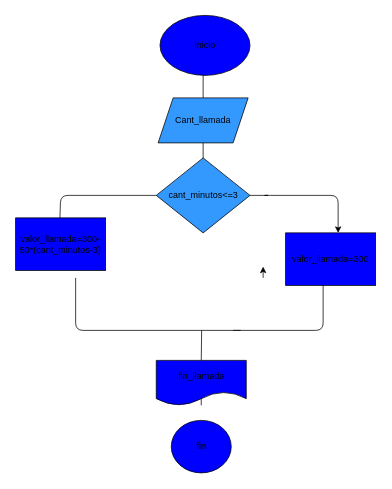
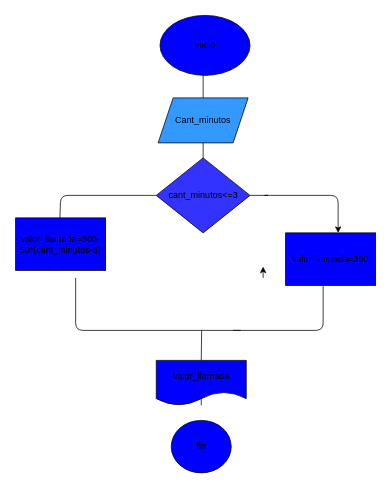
node "Cant_llamada": label "Cant_llamada" -> "Cant_minutos"
node "cant_minutos<=3": fillcolor #3399ff -> #3333ff
node "fin_llamada": label "fin_llamada" -> "valor_llamada"
